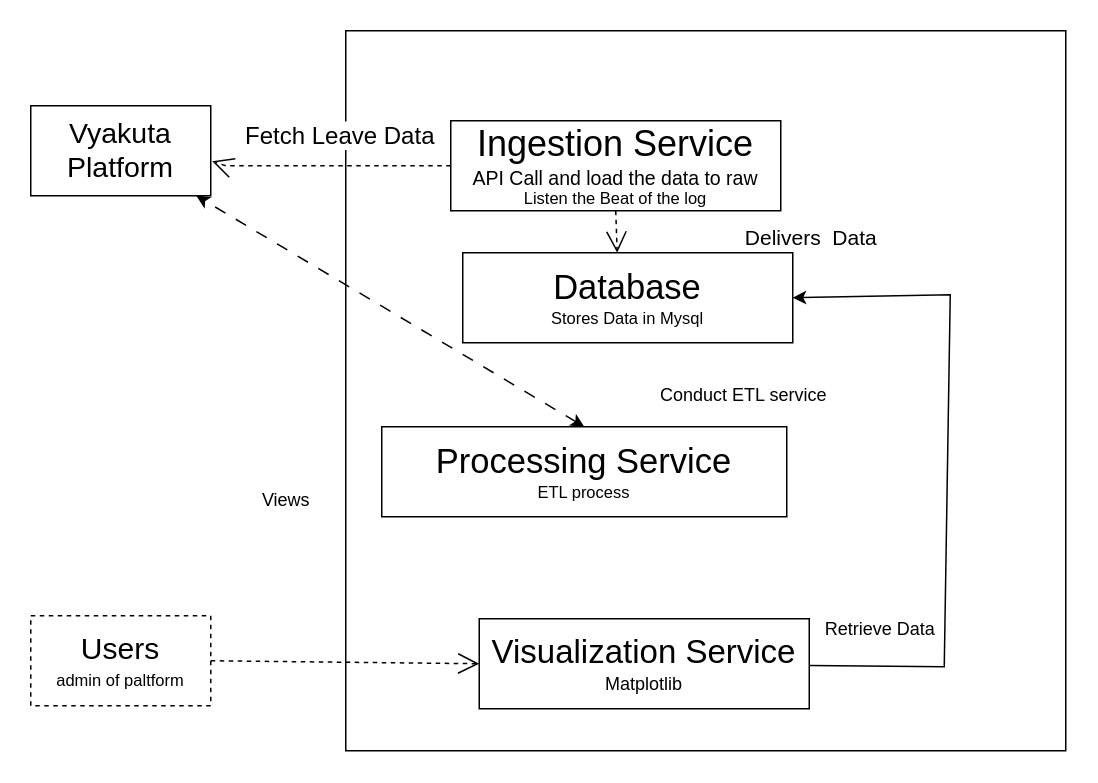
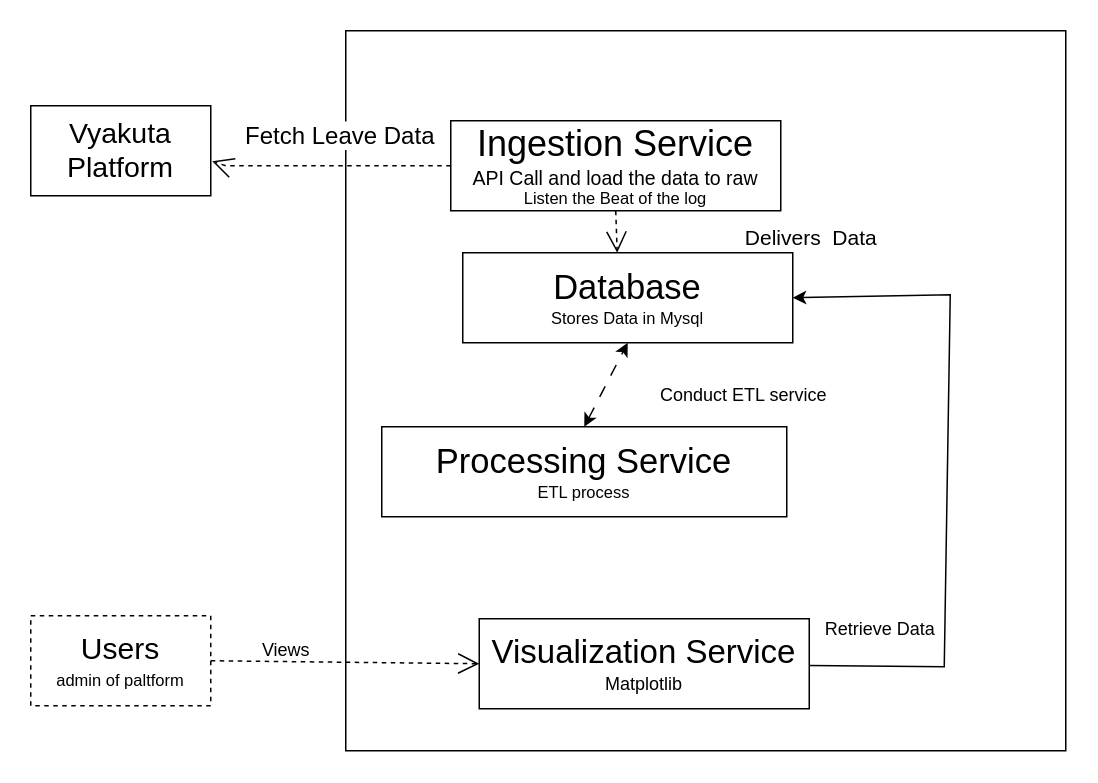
edge "Vyakuta Platform" -- "Processing Service ETL process": now "Database Stores Data in Mysql" -- "Processing Service ETL process"
node "Views": moved (286, 511) -> (286, 661)
